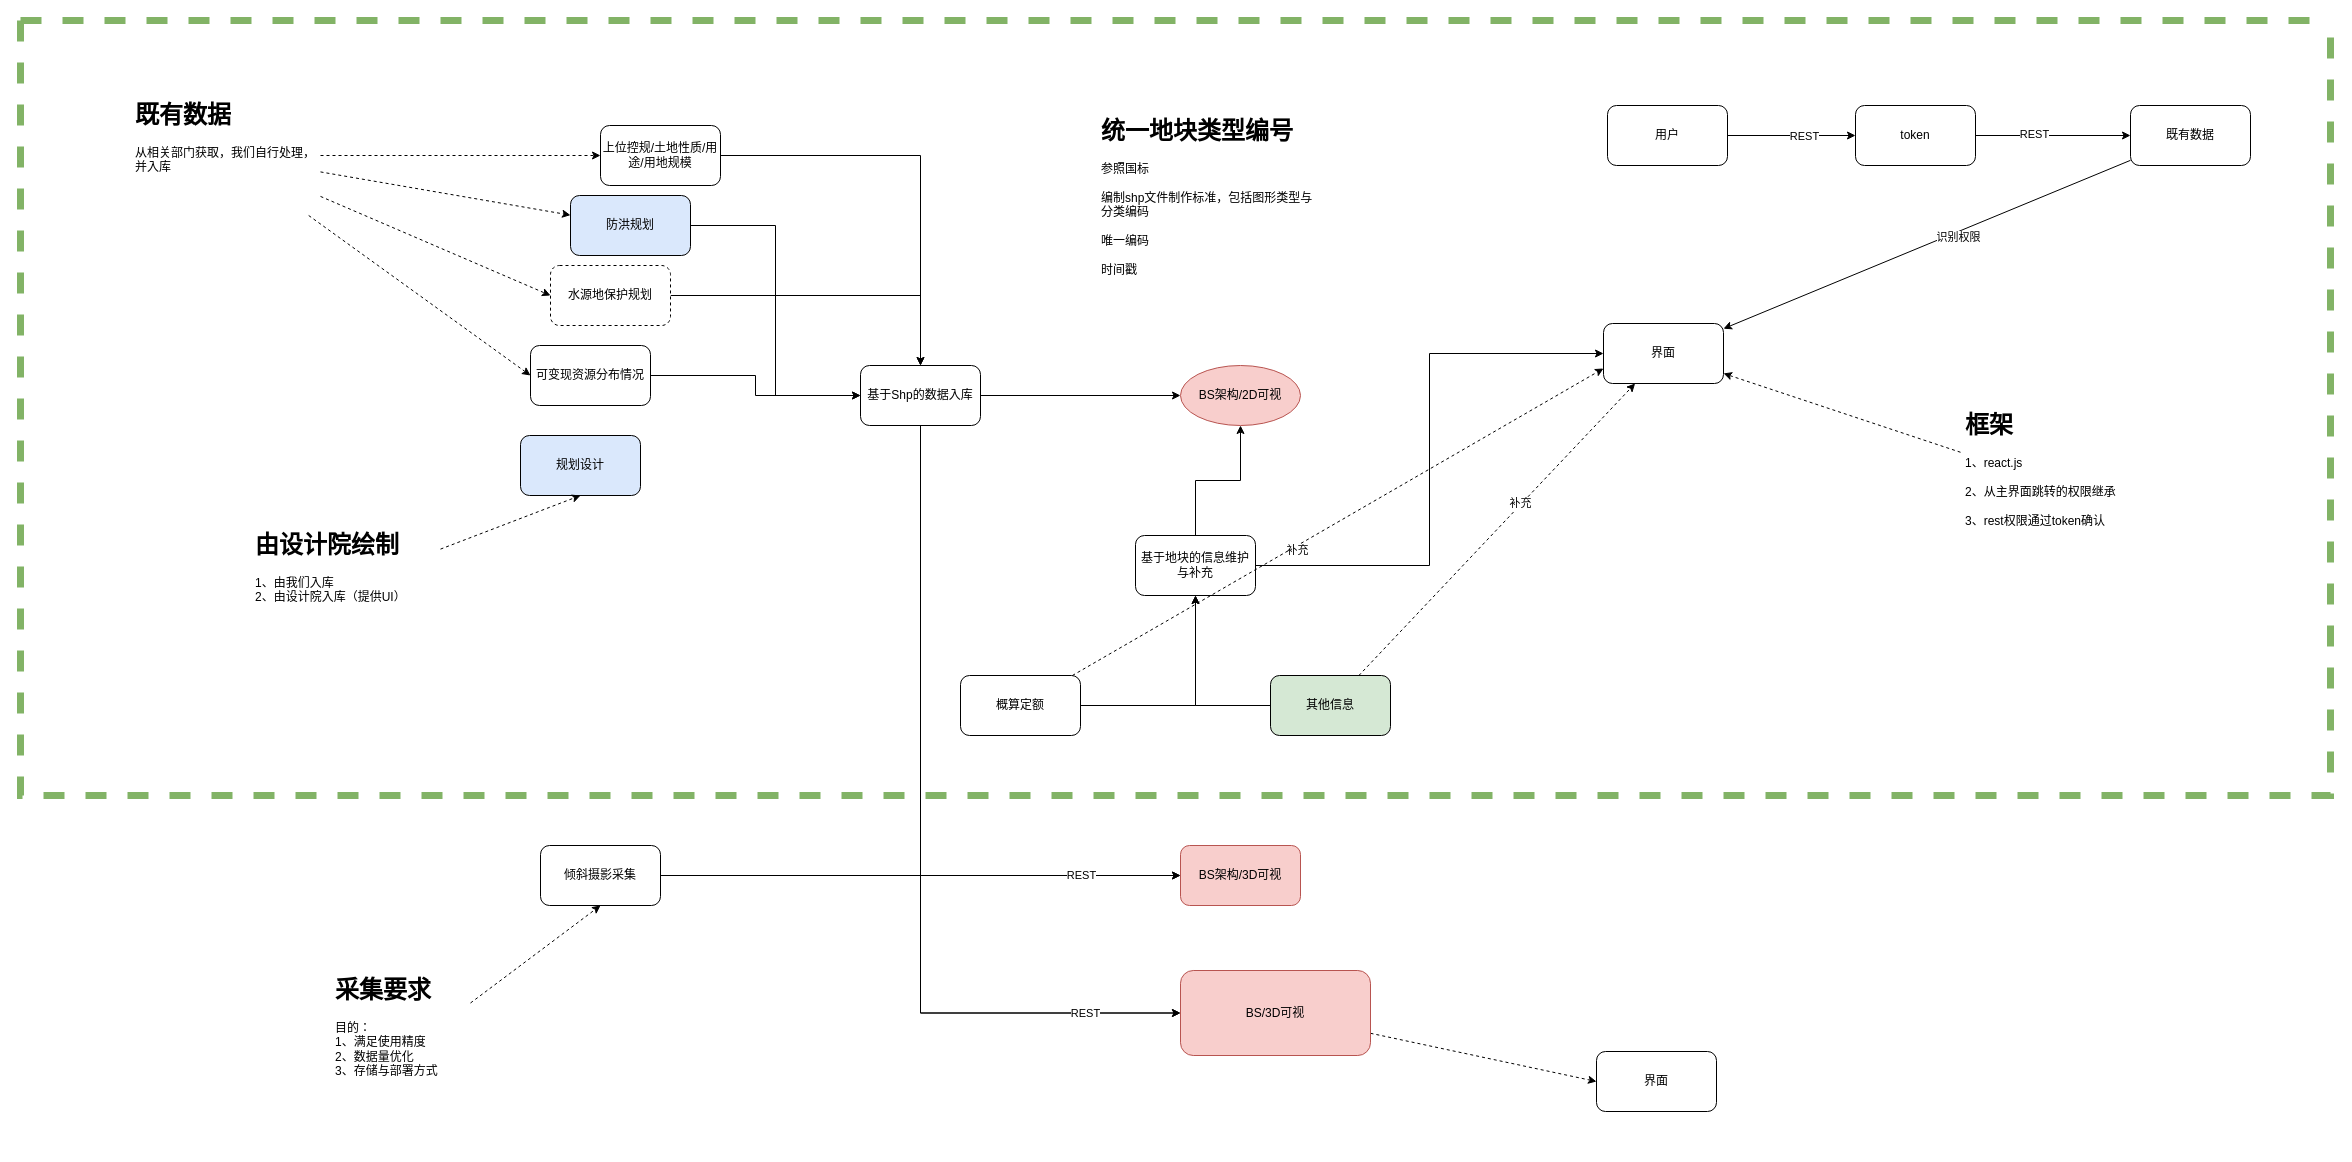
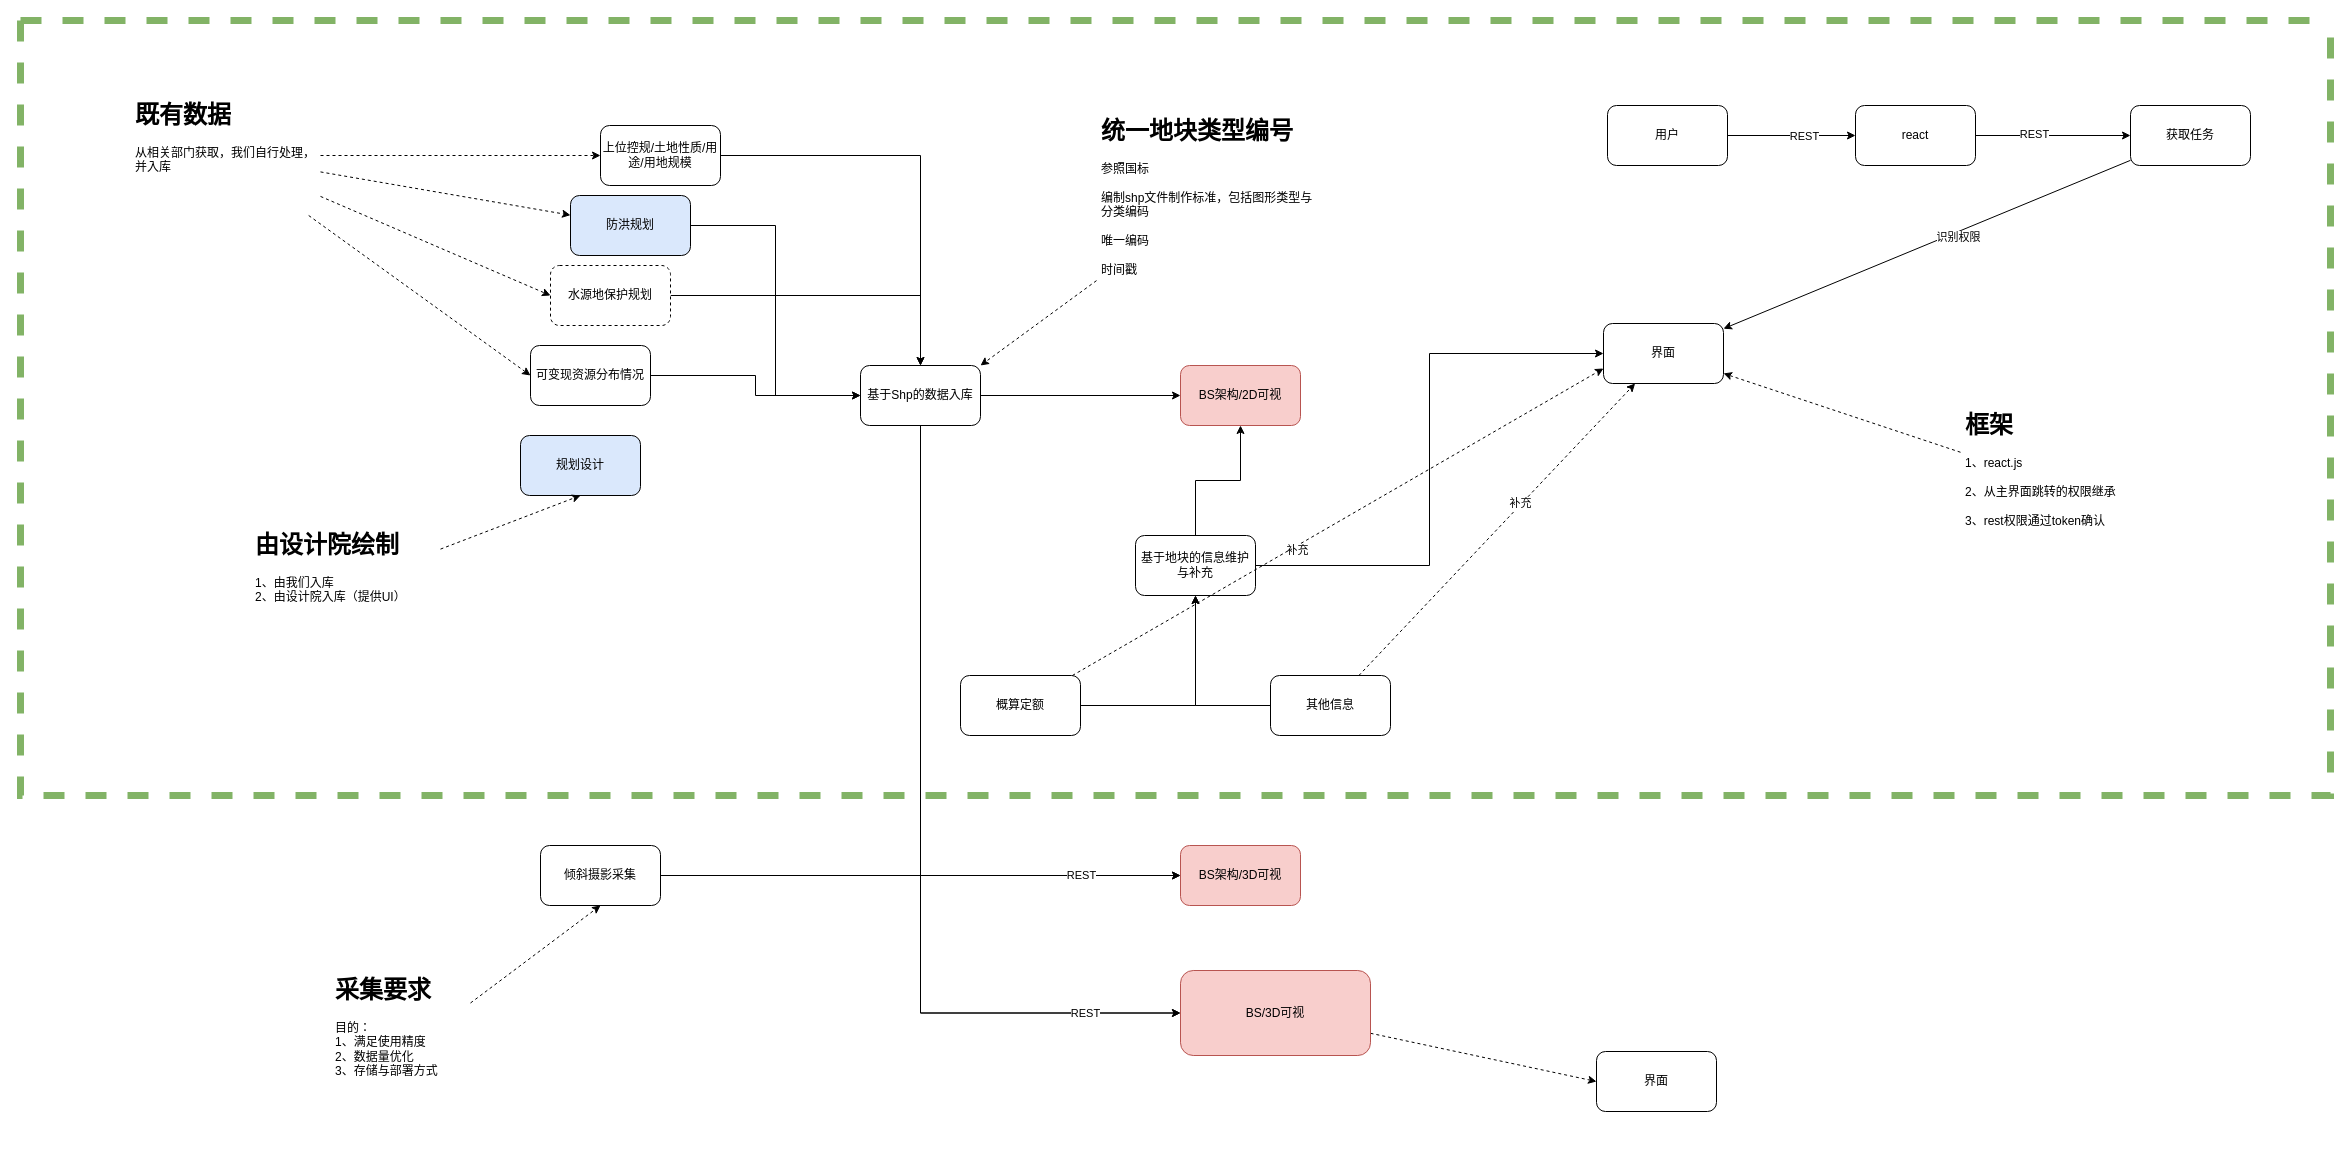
node "token": label "token" -> "react"
node "既有数据": label "既有数据" -> "获取任务"
edge "统一地块类型编号 参照国标 编制shp文件制作标准，包括图形类型与分类编码 唯一编码 时间戳" -> "基于Shp的数据入库": added
node "BS架构/2D可视": shape ellipse -> rounded rectangle
node "其他信息": fillcolor #d5e8d4 -> #ffffff
